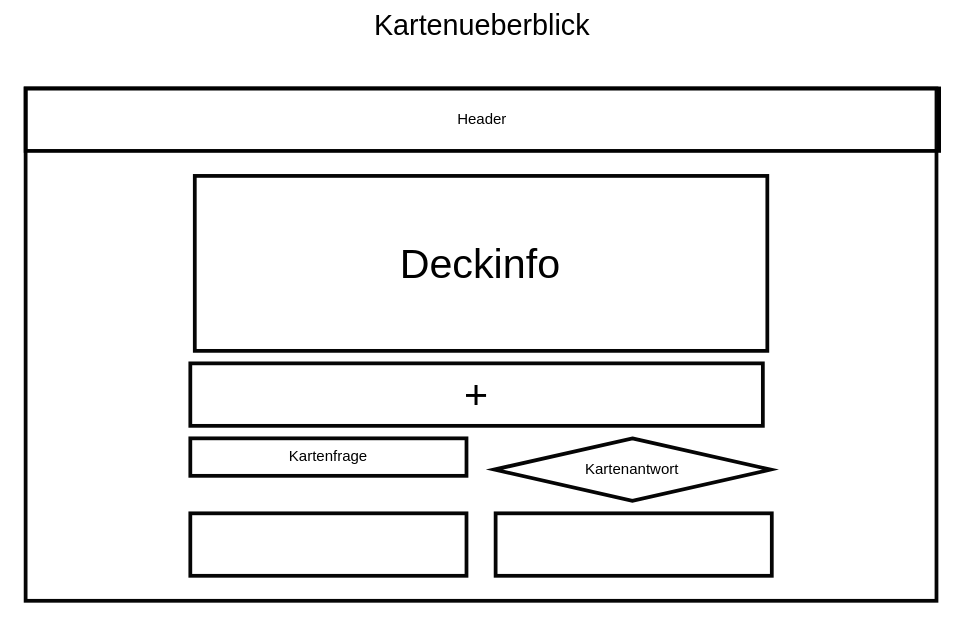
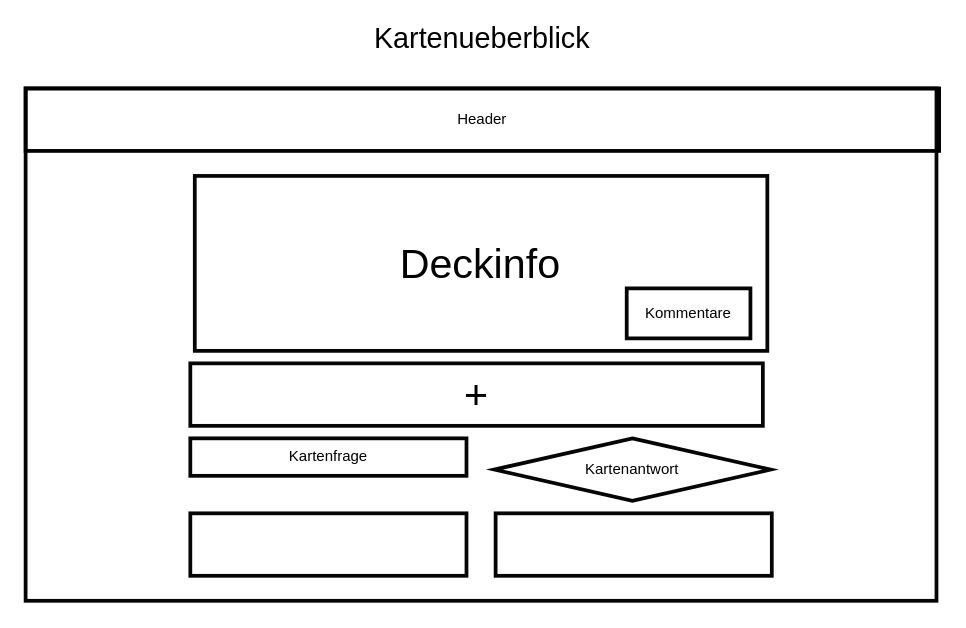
node "Kartenueberblick": moved (482, 26) -> (482, 38)
node "Kommentare": added
